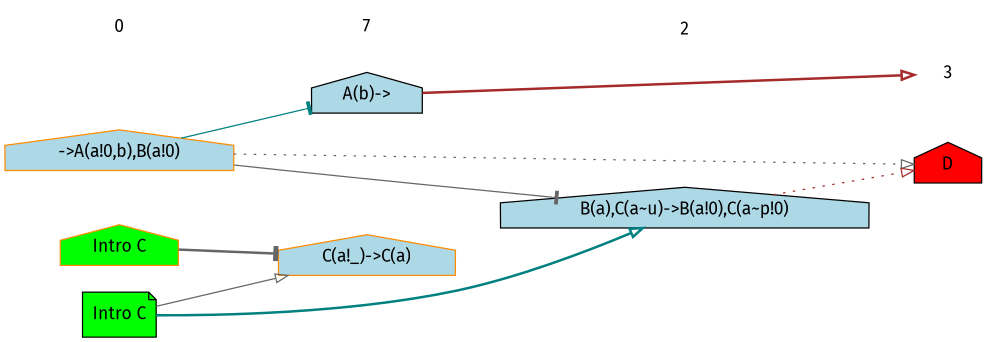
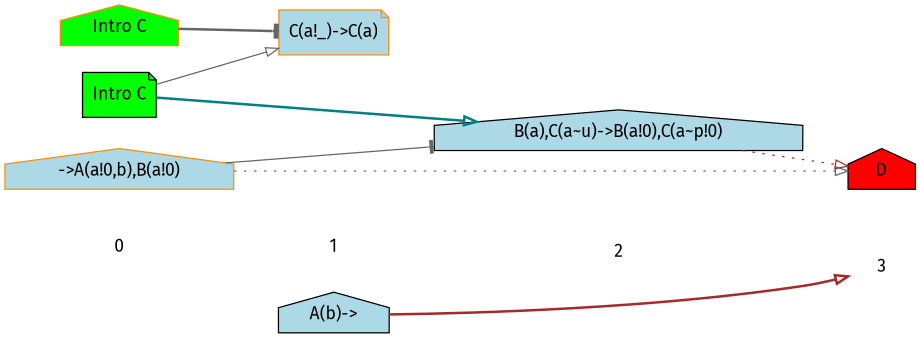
node "7": label "7" -> "1"
edge "->A(a!0,b),B(a!0)" -> "A(b)->": removed
node "C(a!_)->C(a)": shape house -> note
